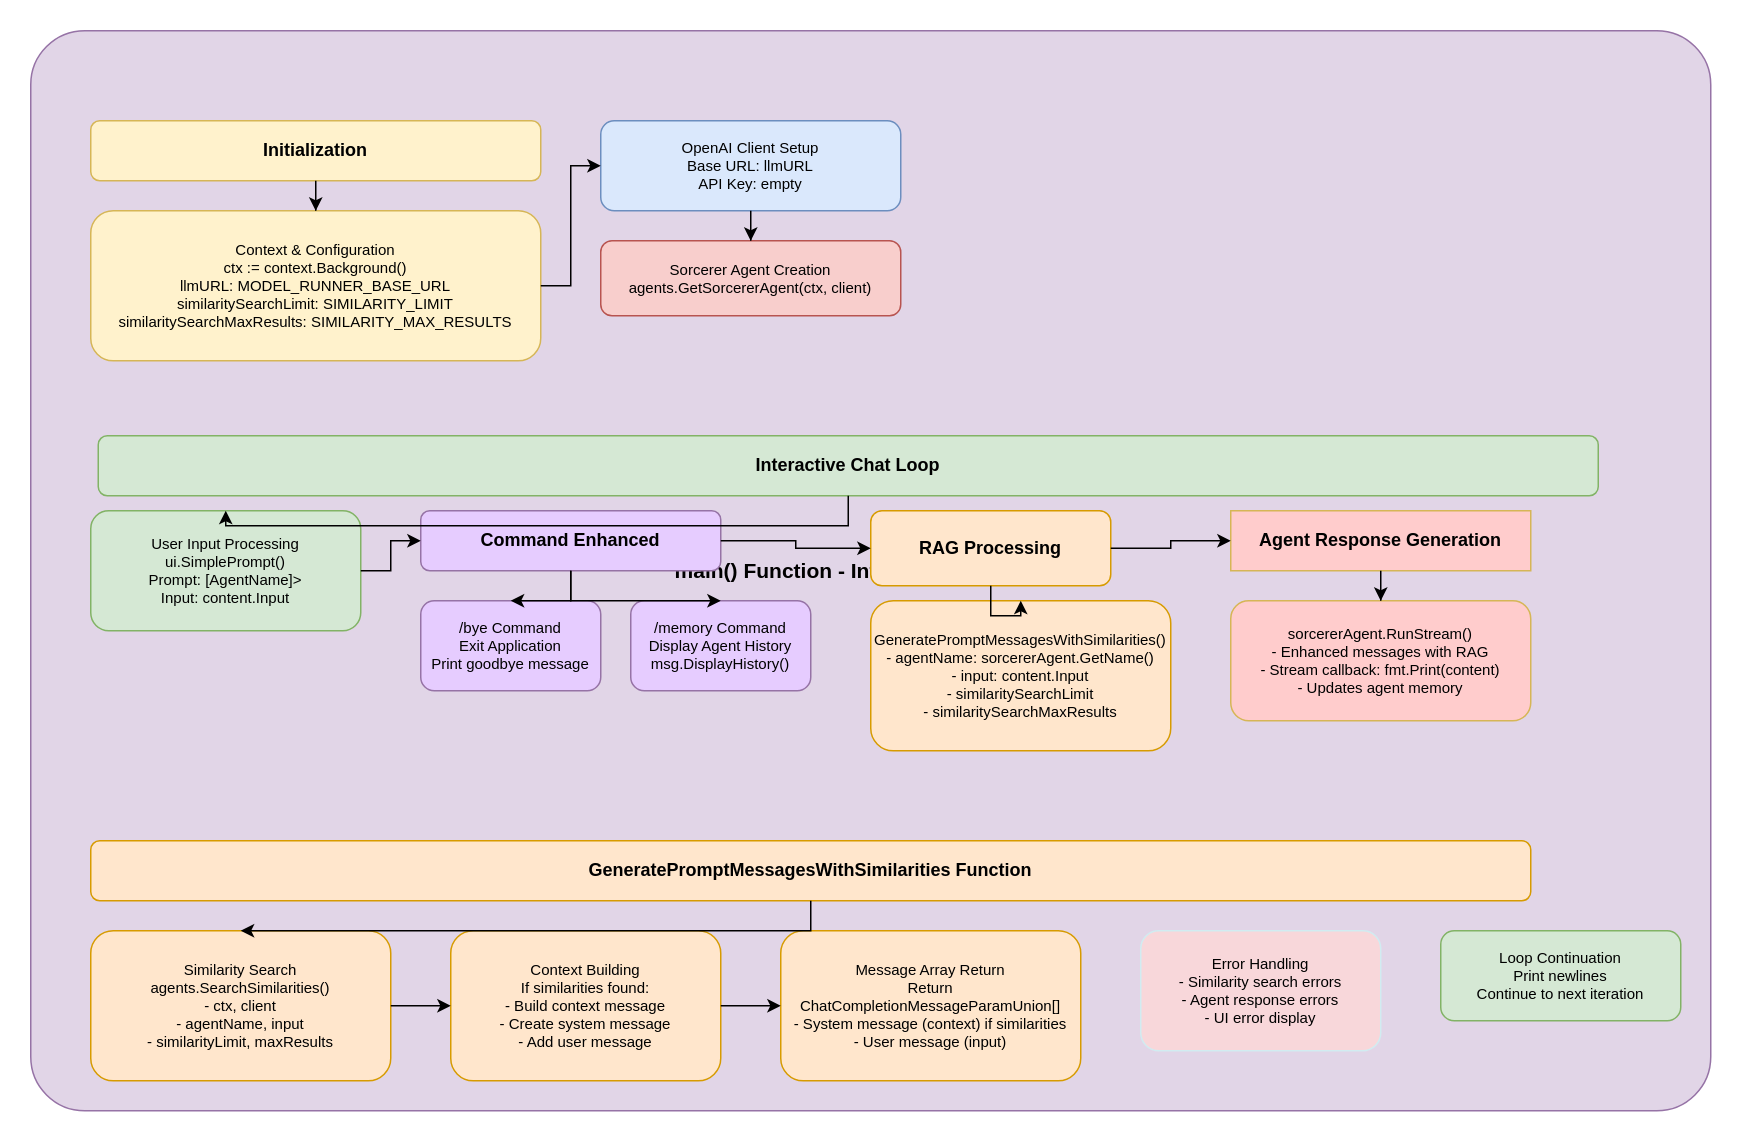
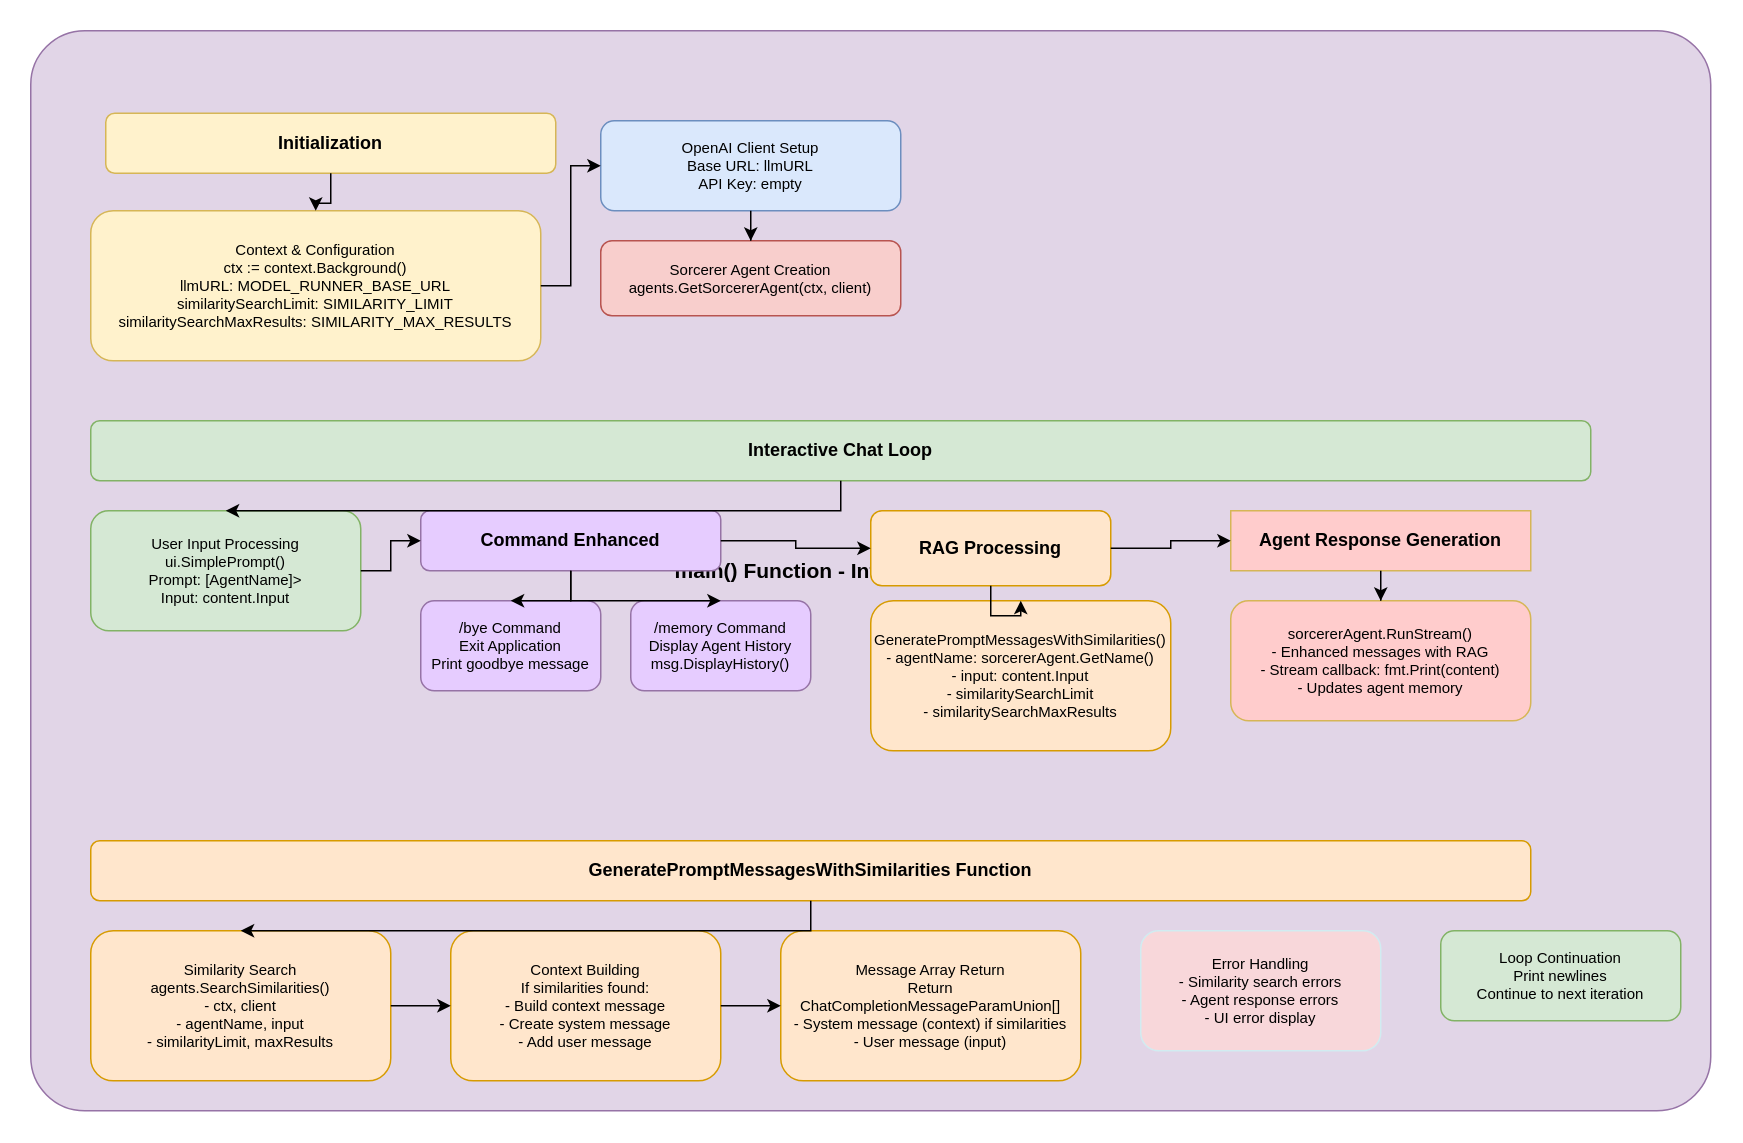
node "Initialization": moved (316, 151) -> (331, 143)
node "Interactive Chat Loop": moved (848, 466) -> (841, 451)
